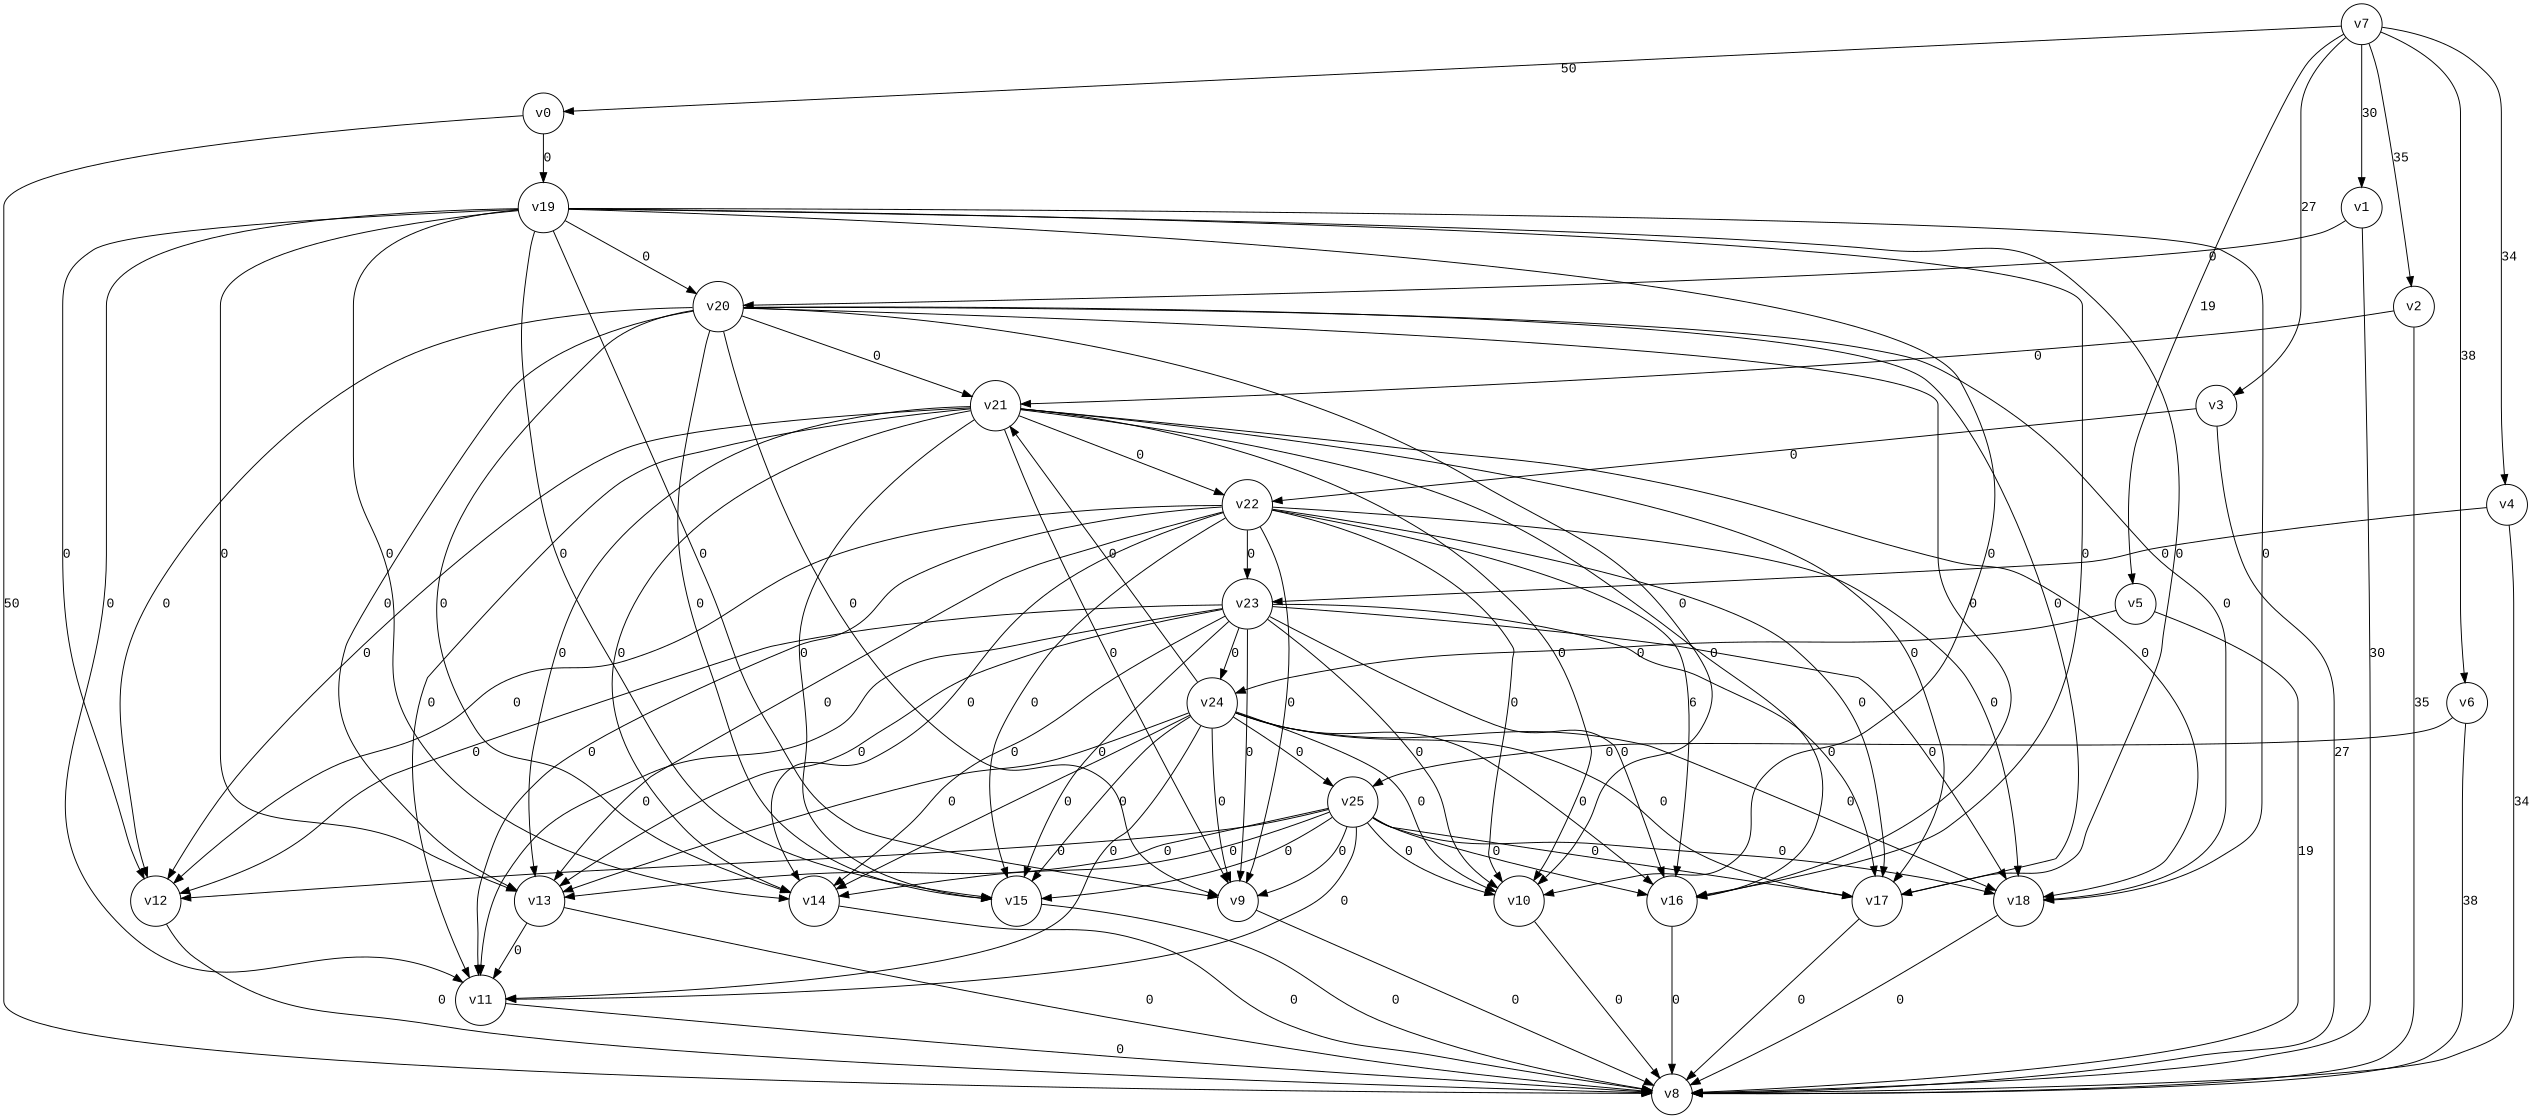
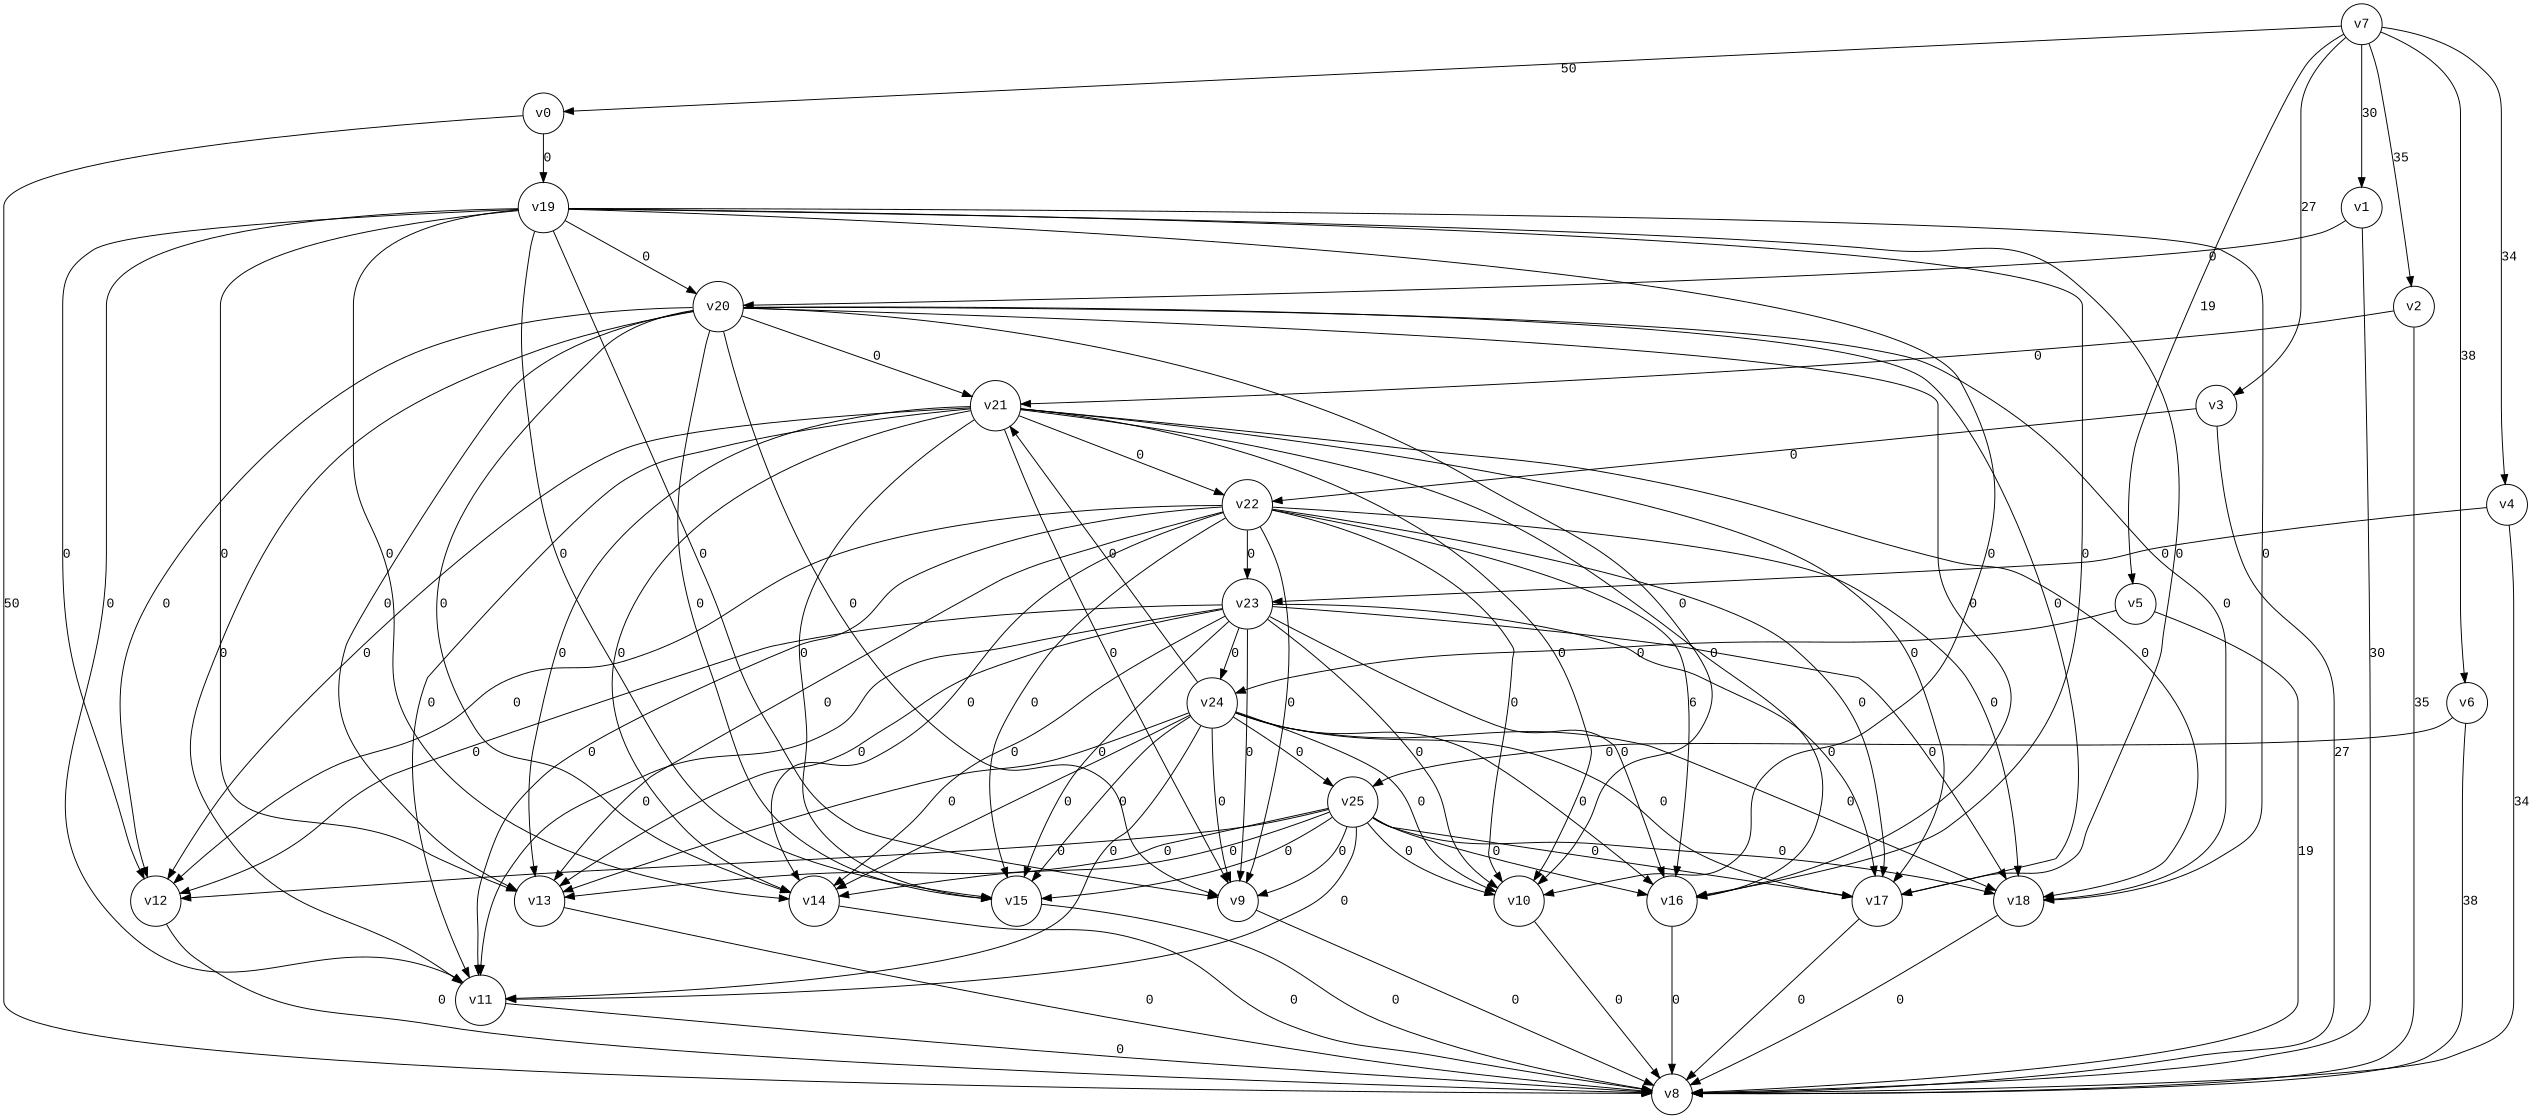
edge "v13" -> "v11": now "v20" -> "v11"
